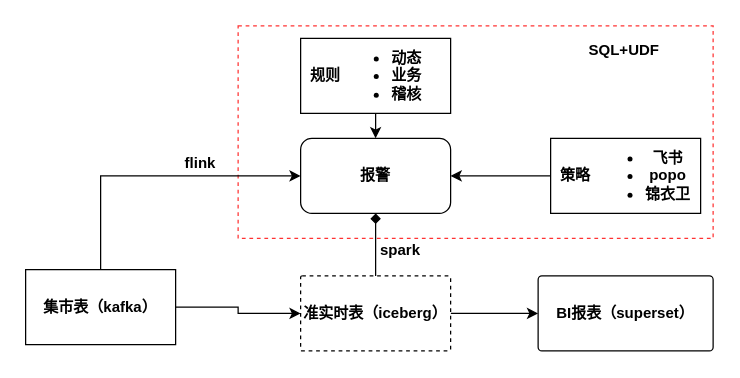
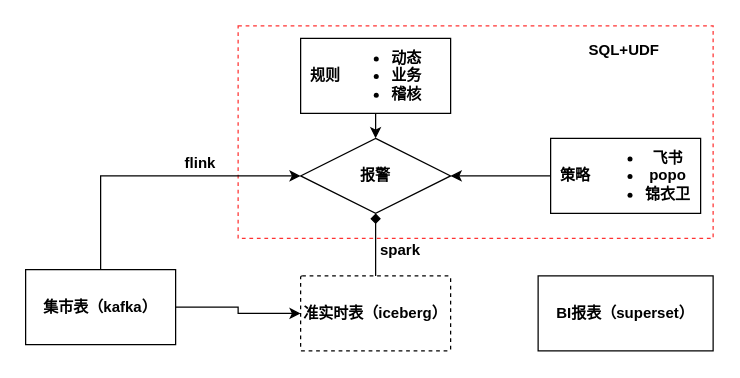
node "报警": shape rounded rectangle -> diamond
edge "准实时表（iceberg）" -> "BI报表（superset）": removed
node "BI报表（superset）": shape rounded rectangle -> rectangle
